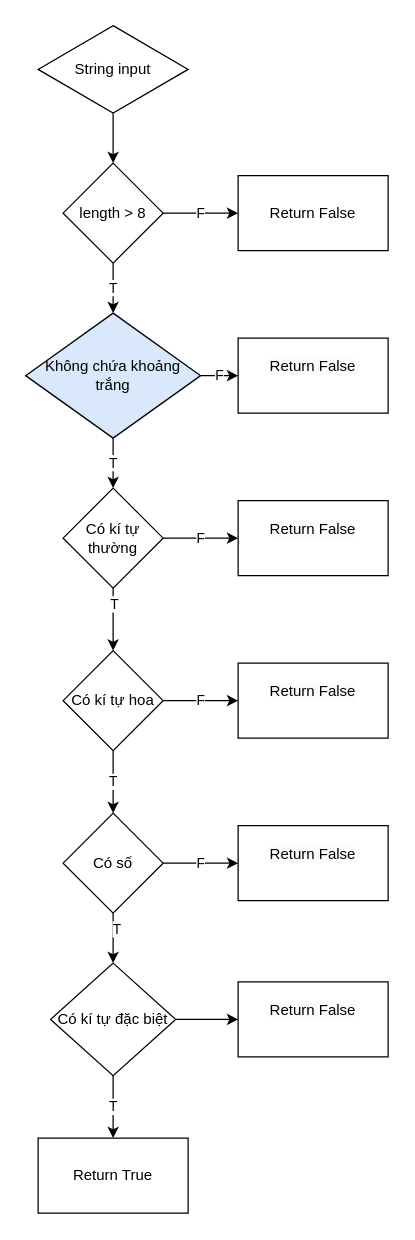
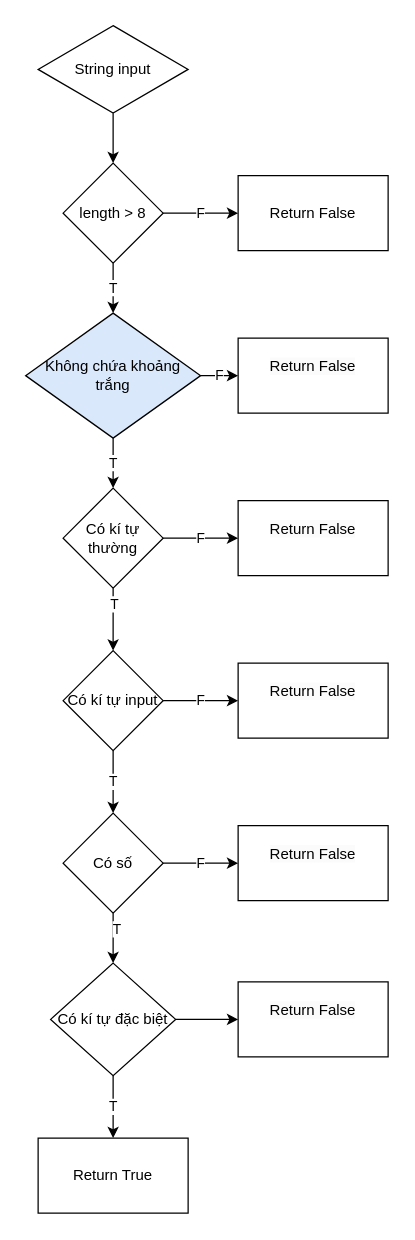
node "Có kí tự hoa": label "Có kí tự hoa" -> "Có kí tự input"
